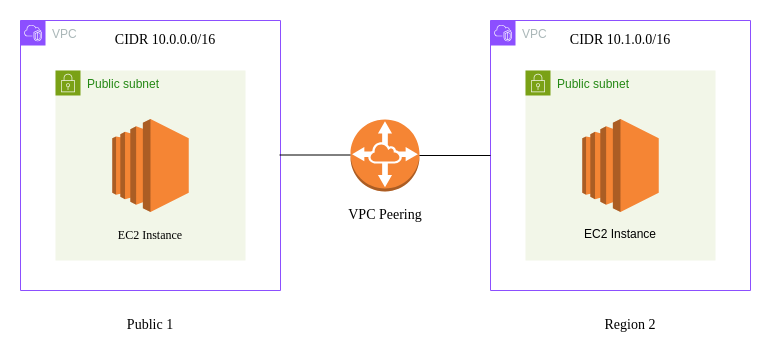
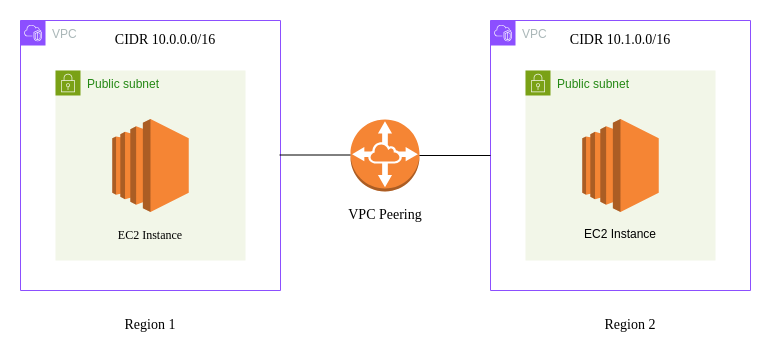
node "Public 1": label "Public 1" -> "Region 1"
